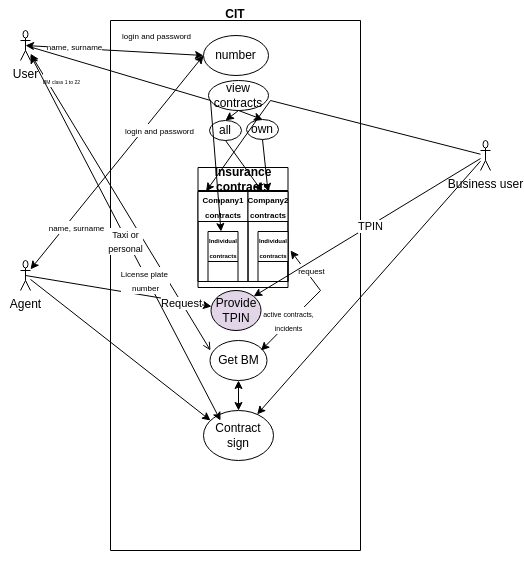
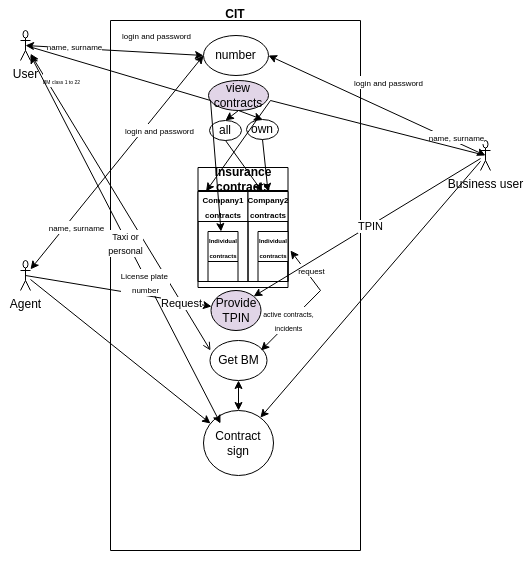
edge "number" -- "Business user": added, labels "login and password", "name, surname"
node "view contracts": fillcolor #ffffff -> #e1d5e7
node "Contract sign": size 70x50 -> 70x65
